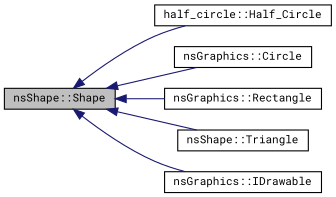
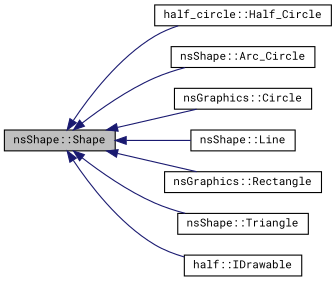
node "nsShape::Arc_Circle": added
node "nsShape::Line": added
node "nsGraphics::IDrawable": label "nsGraphics::IDrawable" -> "half::IDrawable"
